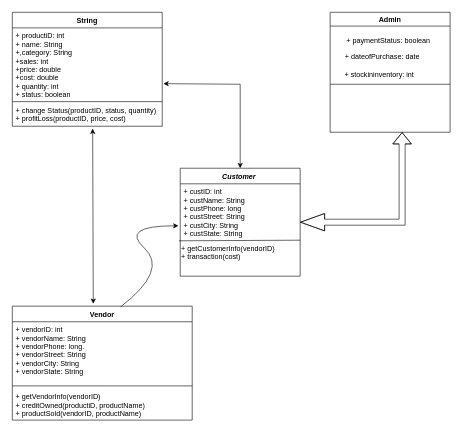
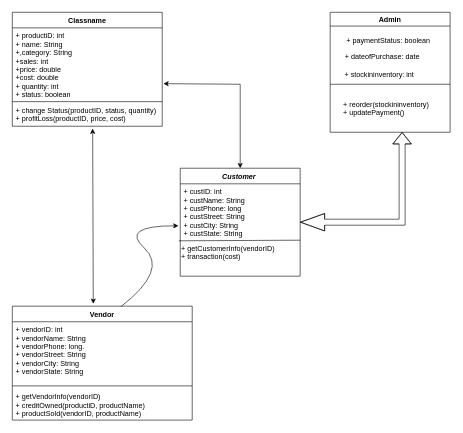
node "String": label "String" -> "Classname"
node "+ reorder(stockininventory) + updatePayment()": added
